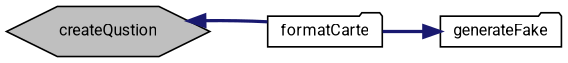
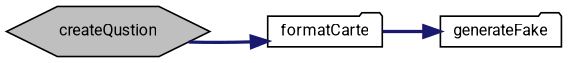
edge "formatCarte" -> "createQustion": reversed
